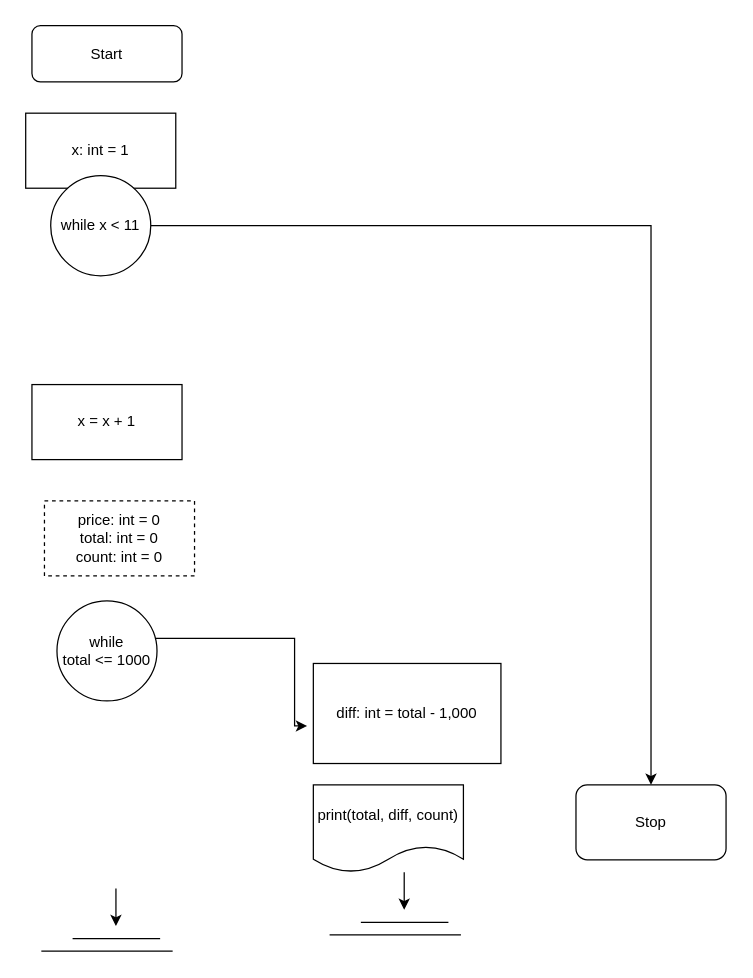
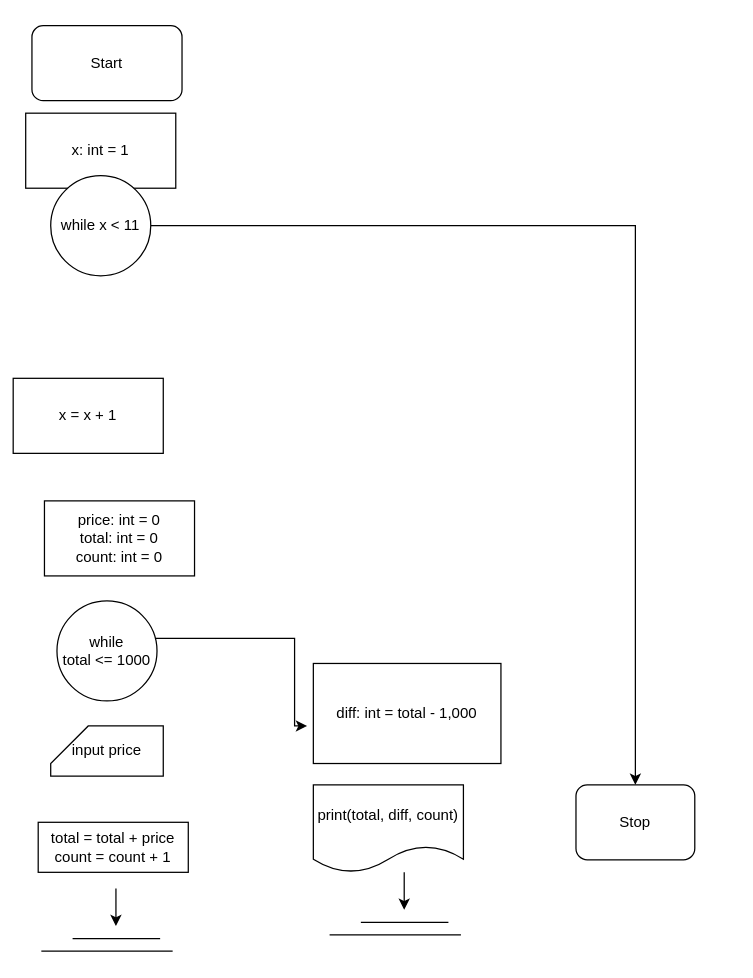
node "Start": size 150x56 -> 150x75
node "x = x + 1": moved (107, 422) -> (88, 416)
node "price: int = 0 total: int = 0 count: int = 0": style dashed -> solid
node "input price": added
node "Stop": size 150x75 -> 119x75
node "total = total + price count = count + 1": added
